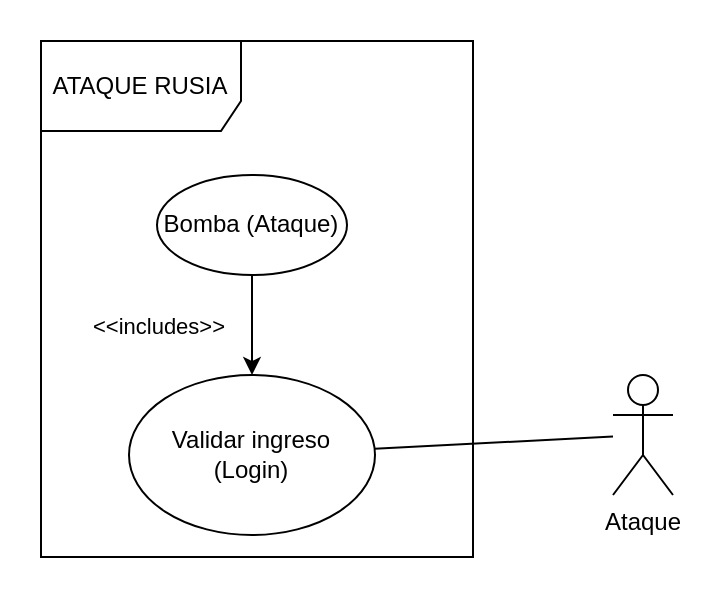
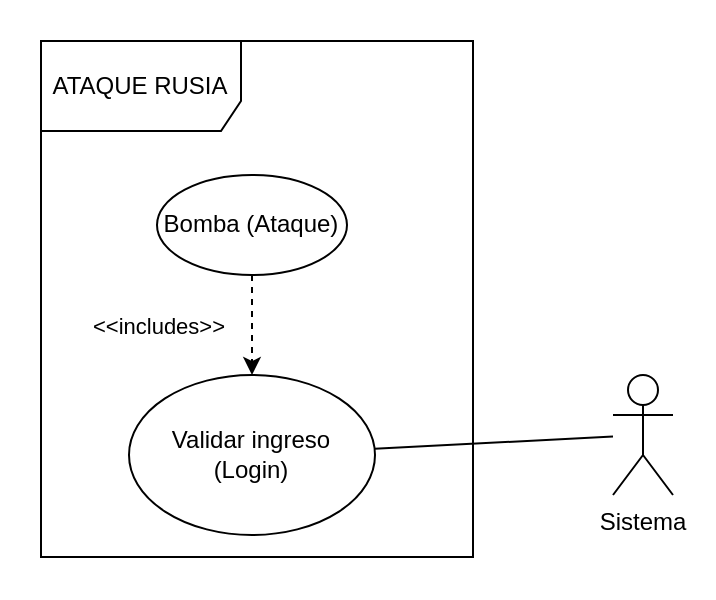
edge "Bomba (Ataque)" -> "Validar ingreso (Login)": style solid -> dashed
node "Ataque": label "Ataque" -> "Sistema"
